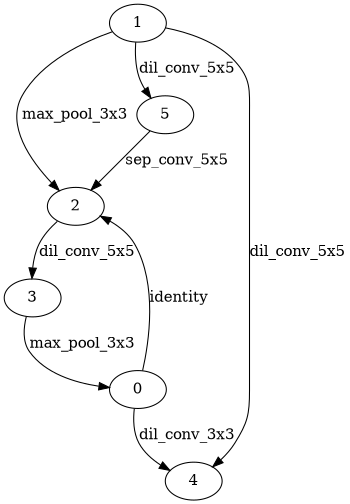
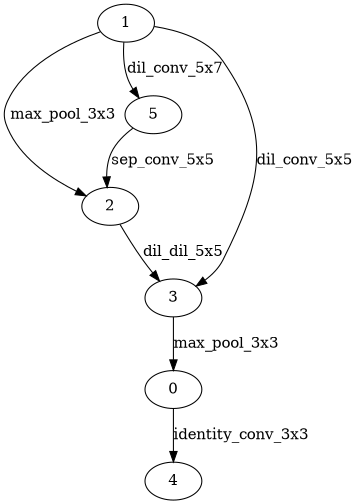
edge "1" -> "5": label "dil_conv_5x5" -> "dil_conv_5x7"
edge "1" -> "4": now "1" -> "3"
edge "2" -> "3": label "dil_conv_5x5" -> "dil_dil_5x5"
edge "0" -> "2": removed, label "identity"
edge "0" -> "4": label "dil_conv_3x3" -> "identity_conv_3x3"
